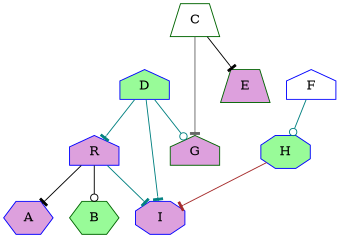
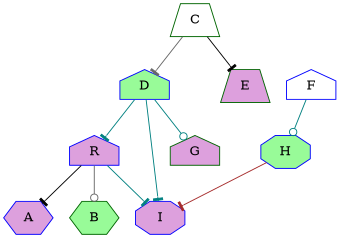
edge "C" -> "G": now "C" -> "D"
edge "R" -> "B": color black -> gray40
